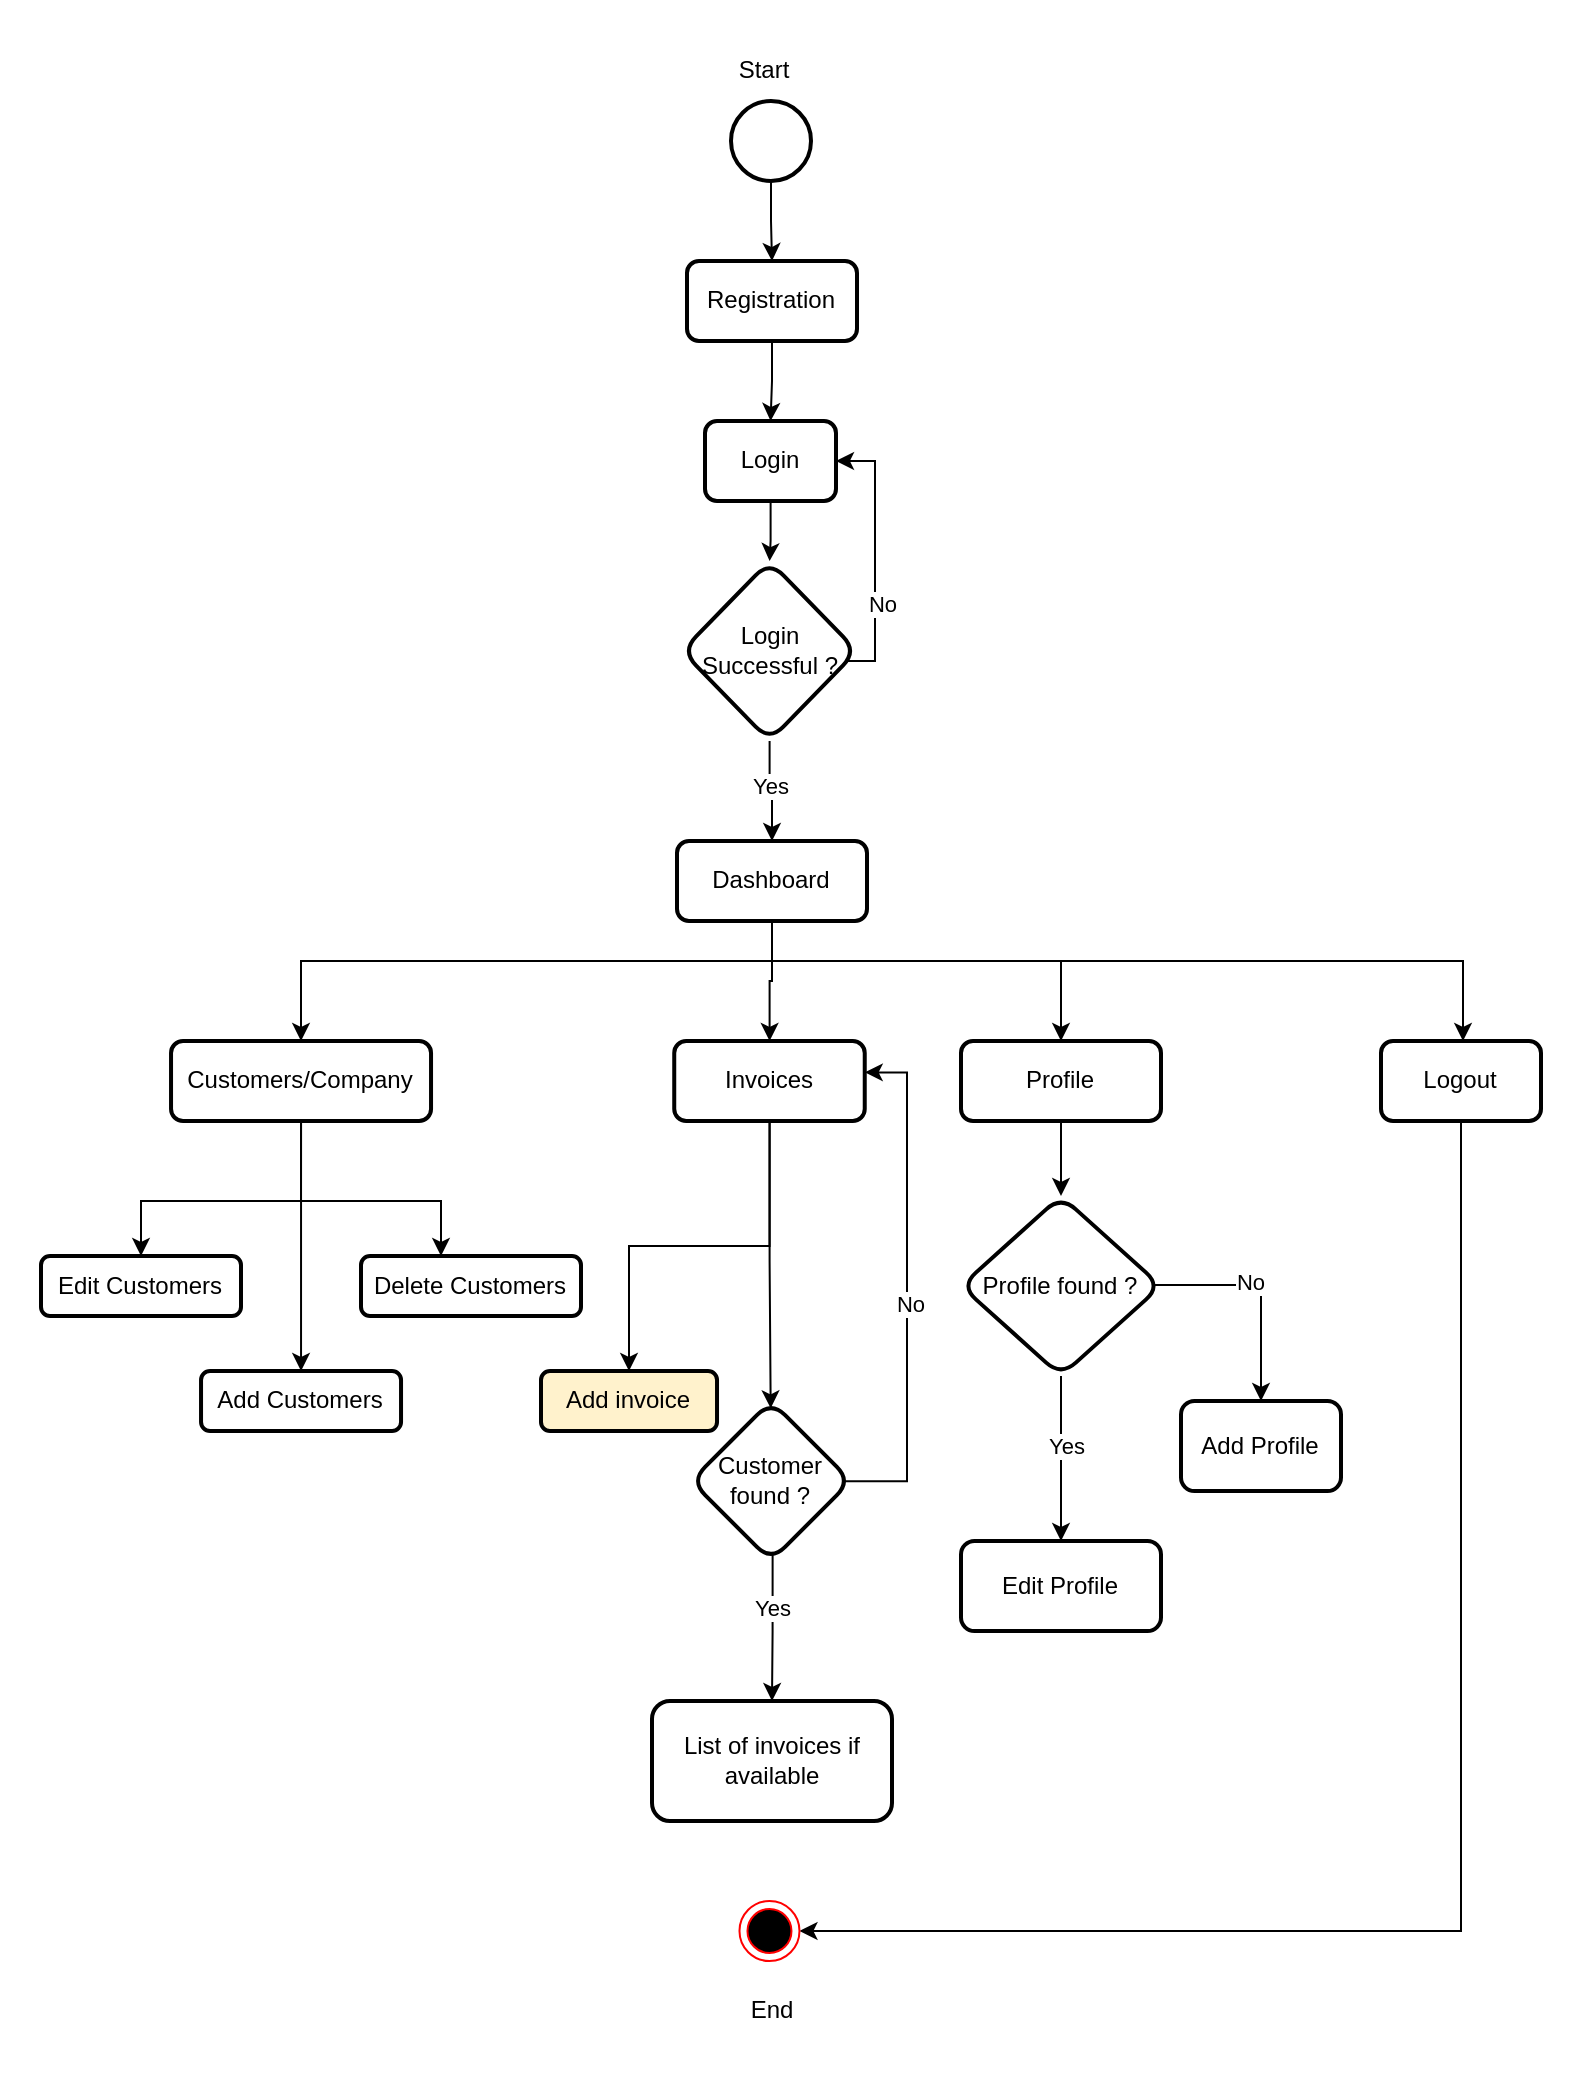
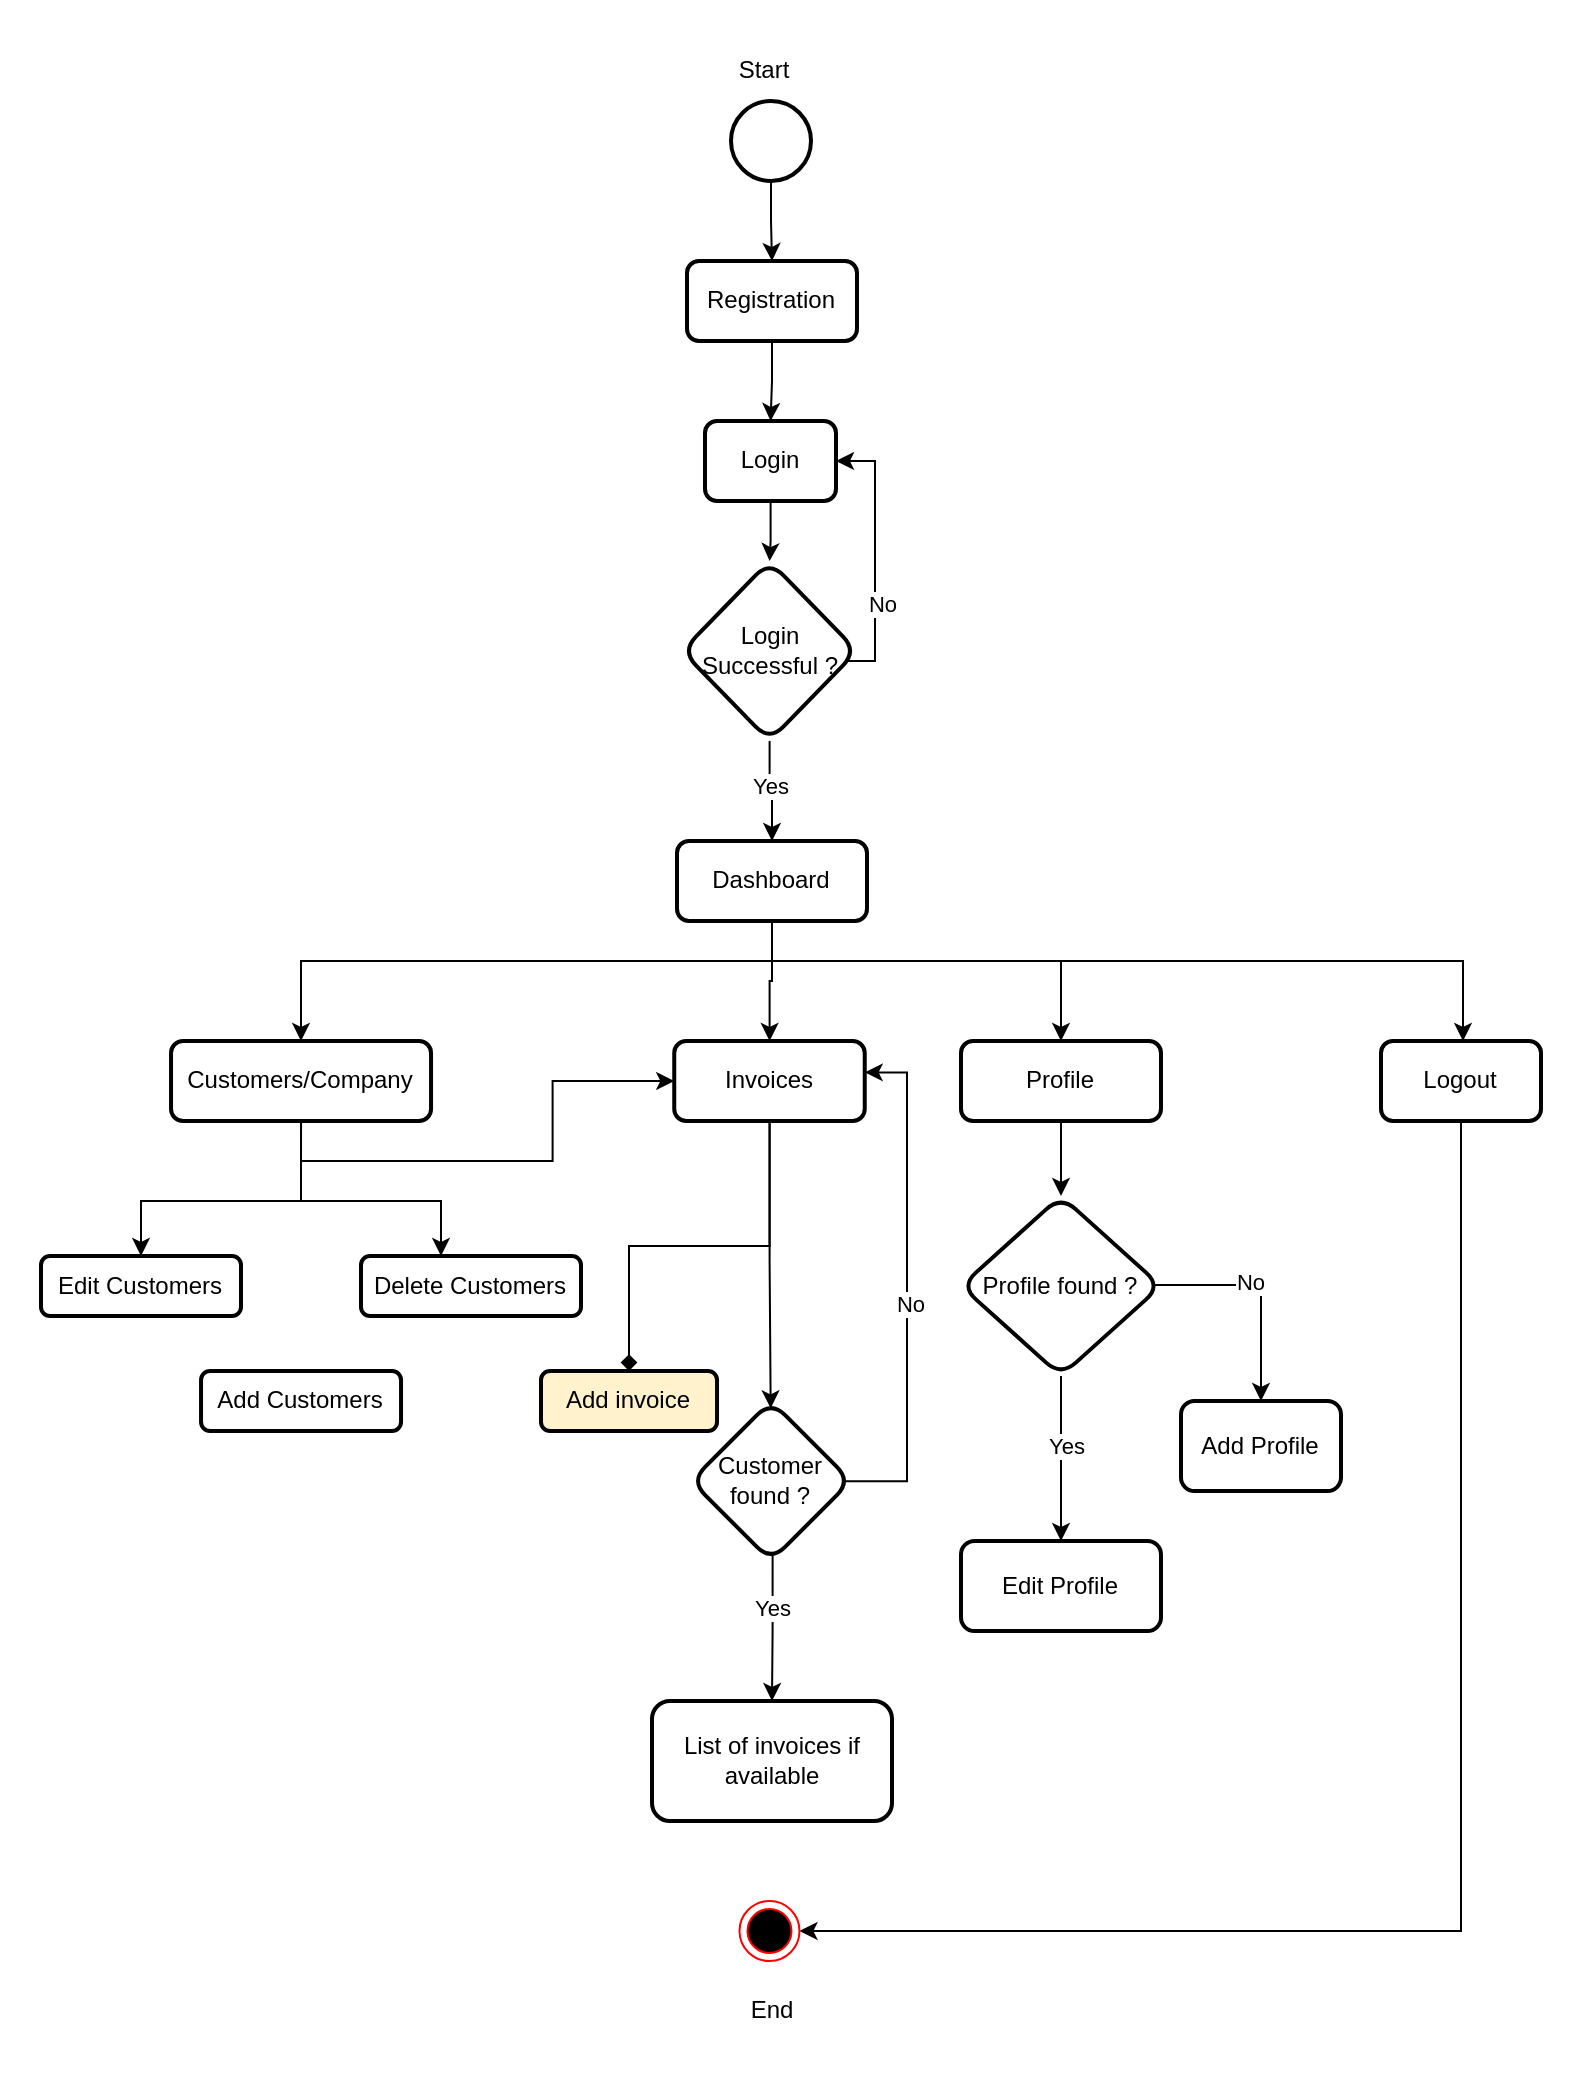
edge "Customers/Company" -> "Add Customers": now "Customers/Company" -> "Invoices"
edge "Invoices" -> "Add invoice": arrowhead classic -> diamond
